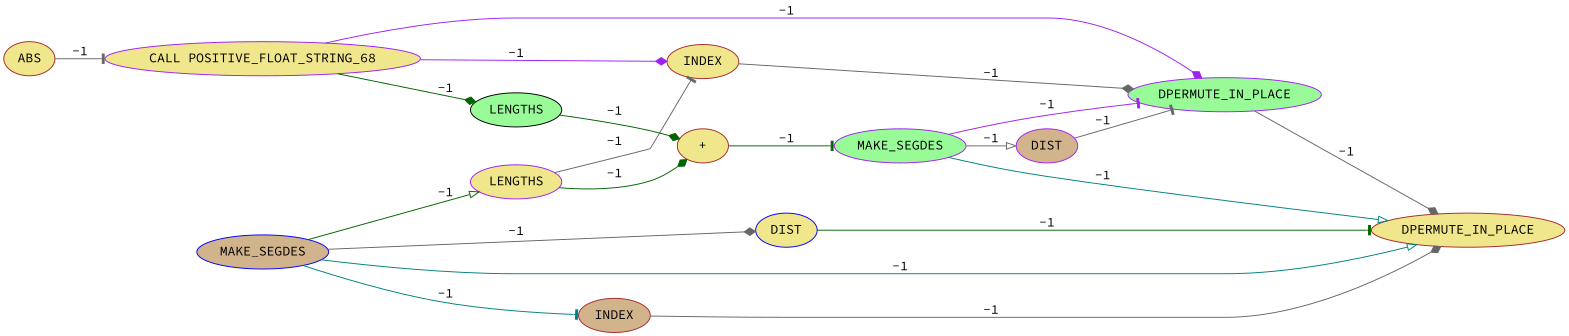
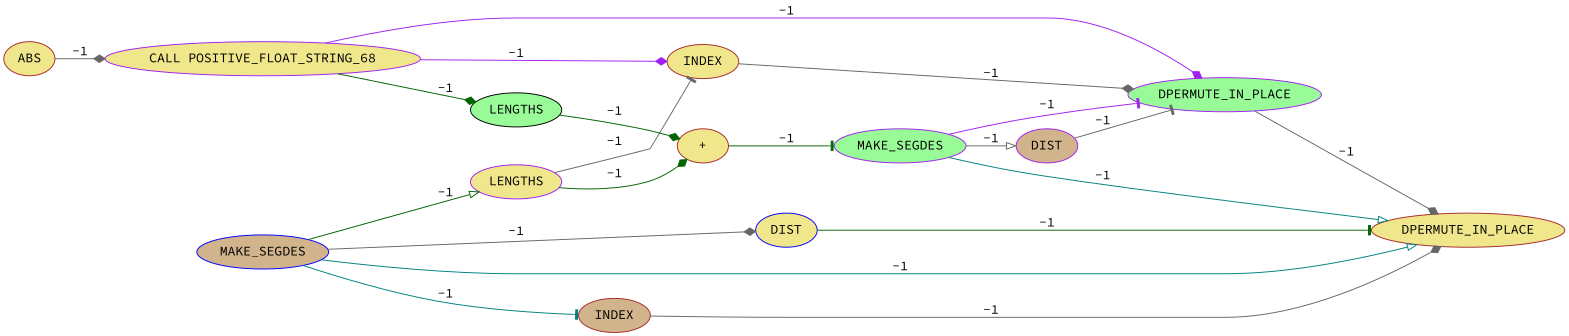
edge "ABS" -> "CALL POSITIVE_FLOAT_STRING_68": arrowhead tee -> diamond
